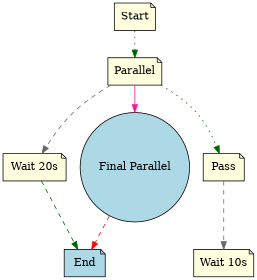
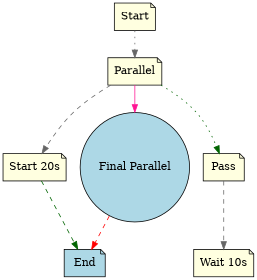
edge "Start" -> "Parallel": color darkgreen -> gray40
node "Wait 20s": label "Wait 20s" -> "Start 20s"
